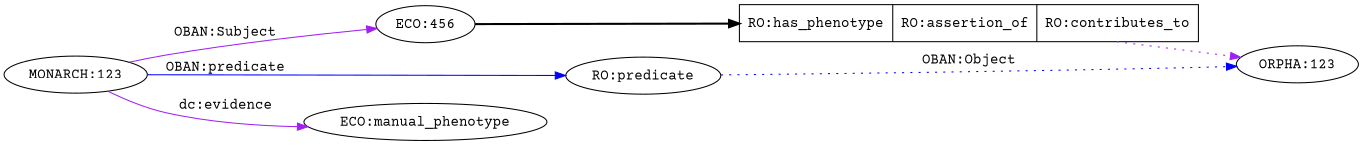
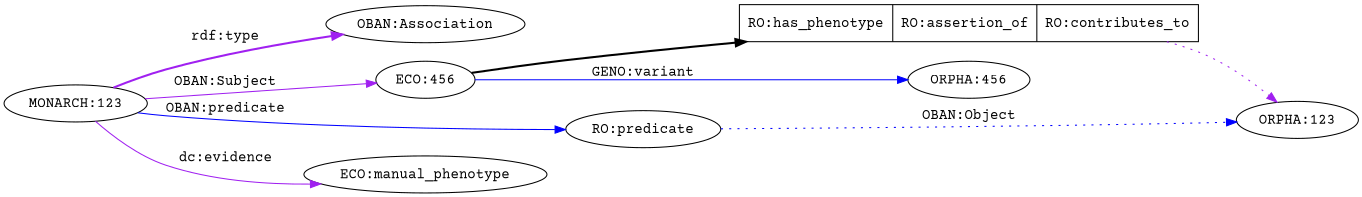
node "OBAN:Association": added
node "ORPHA:456": added
